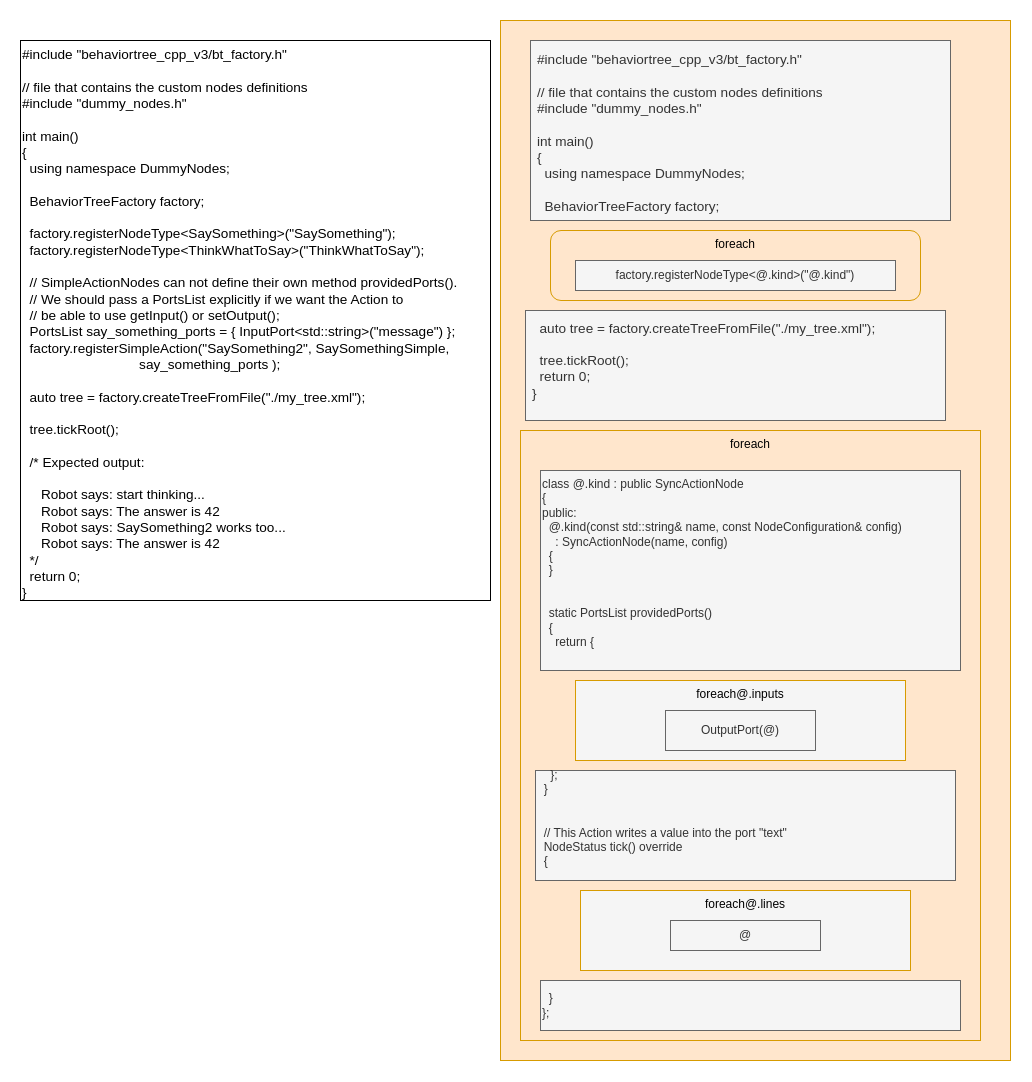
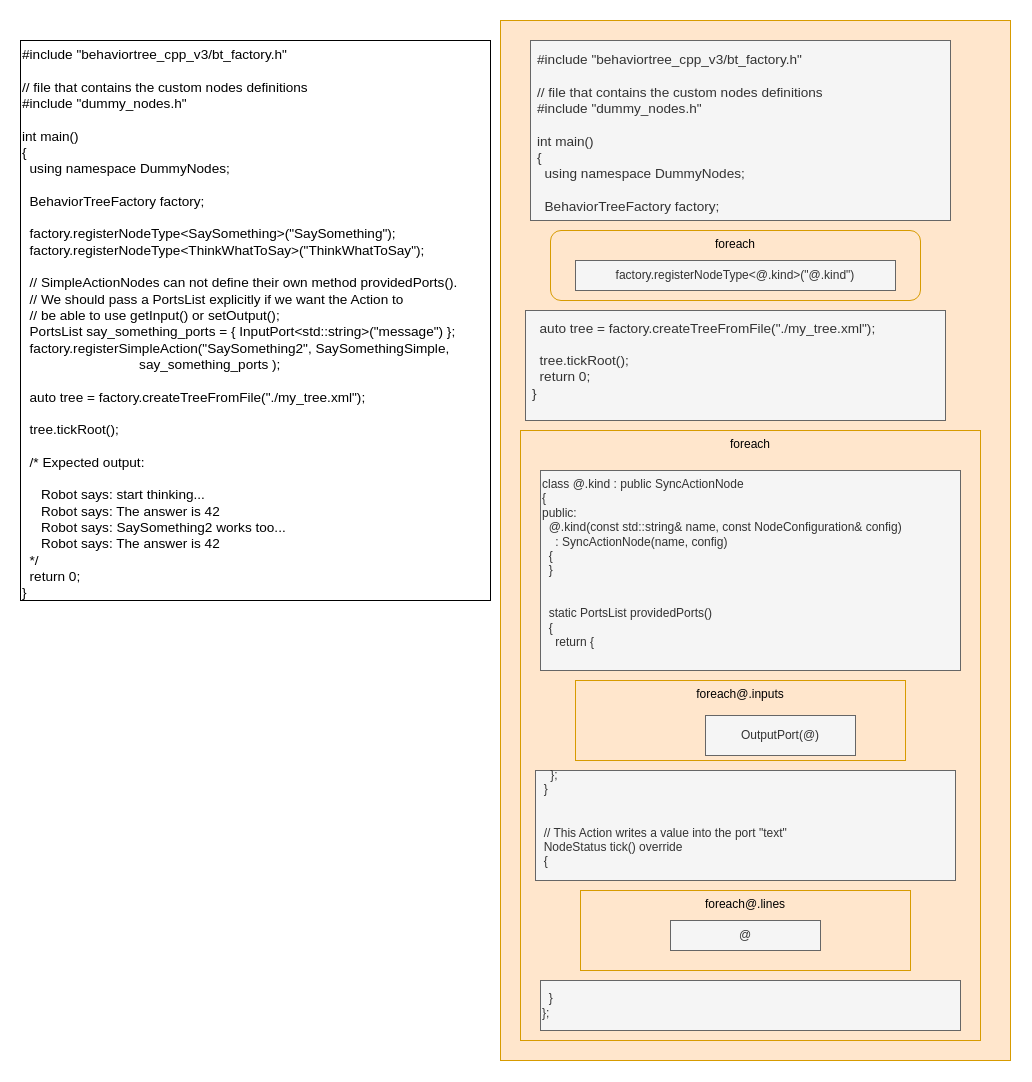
node "foreach@.inputs": fillcolor #f5f5f5 -> #ffe6cc
node "OutputPort(@)": moved (741, 731) -> (781, 736)
node "foreach@.lines": fillcolor #f5f5f5 -> #ffe6cc
